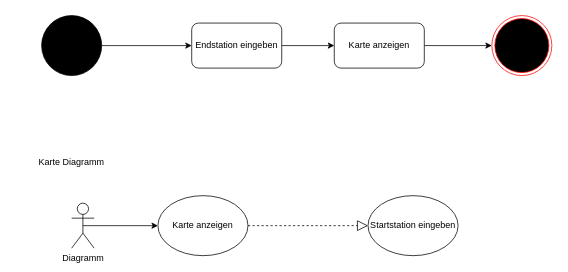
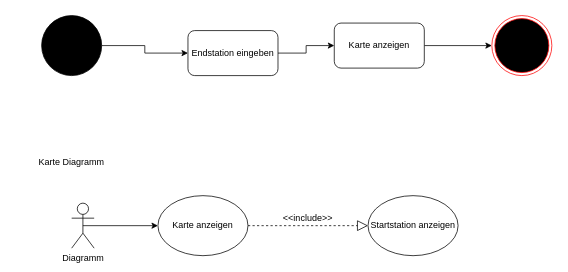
node "Endstation eingeben": moved (237, 45) -> (233, 53)
node "<<include>>": added
node "Startstation eingeben": label "Startstation eingeben" -> "Startstation anzeigen"
